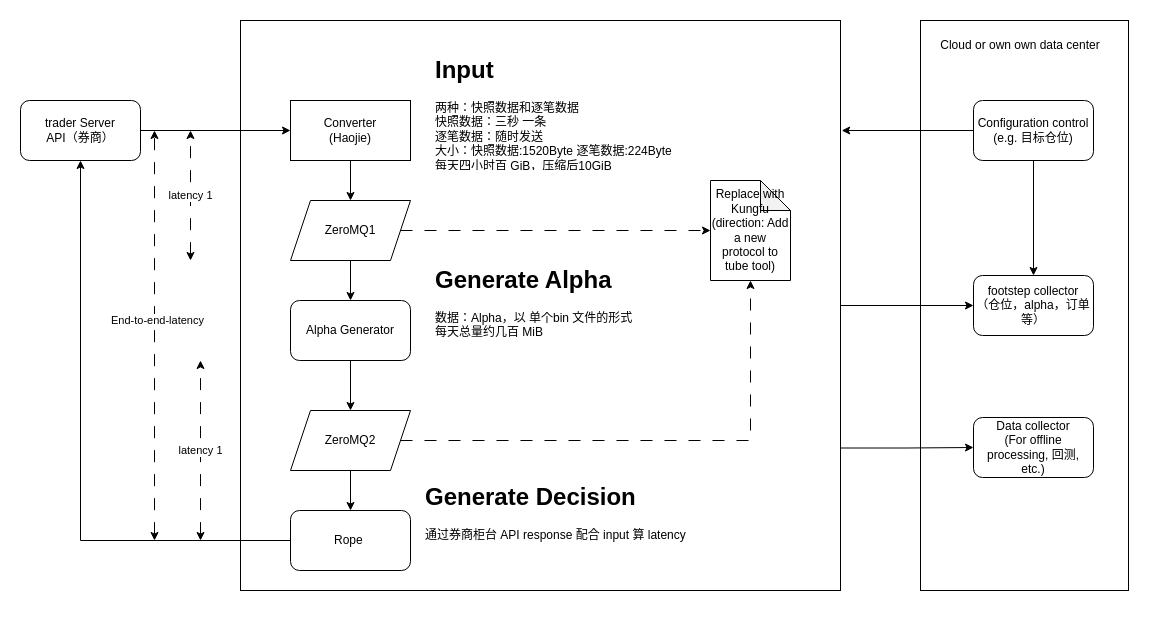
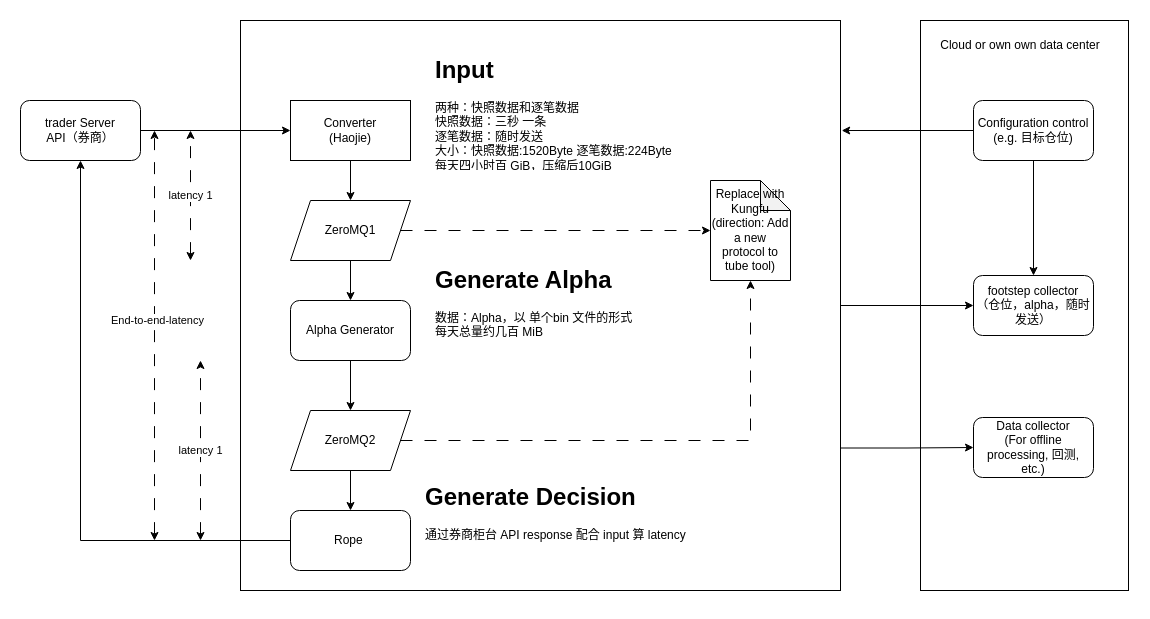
node "footstep collector （仓位，alpha，订单等）": label "footstep collector （仓位，alpha，订单等）" -> "footstep collector （仓位，alpha，随时发送）"
